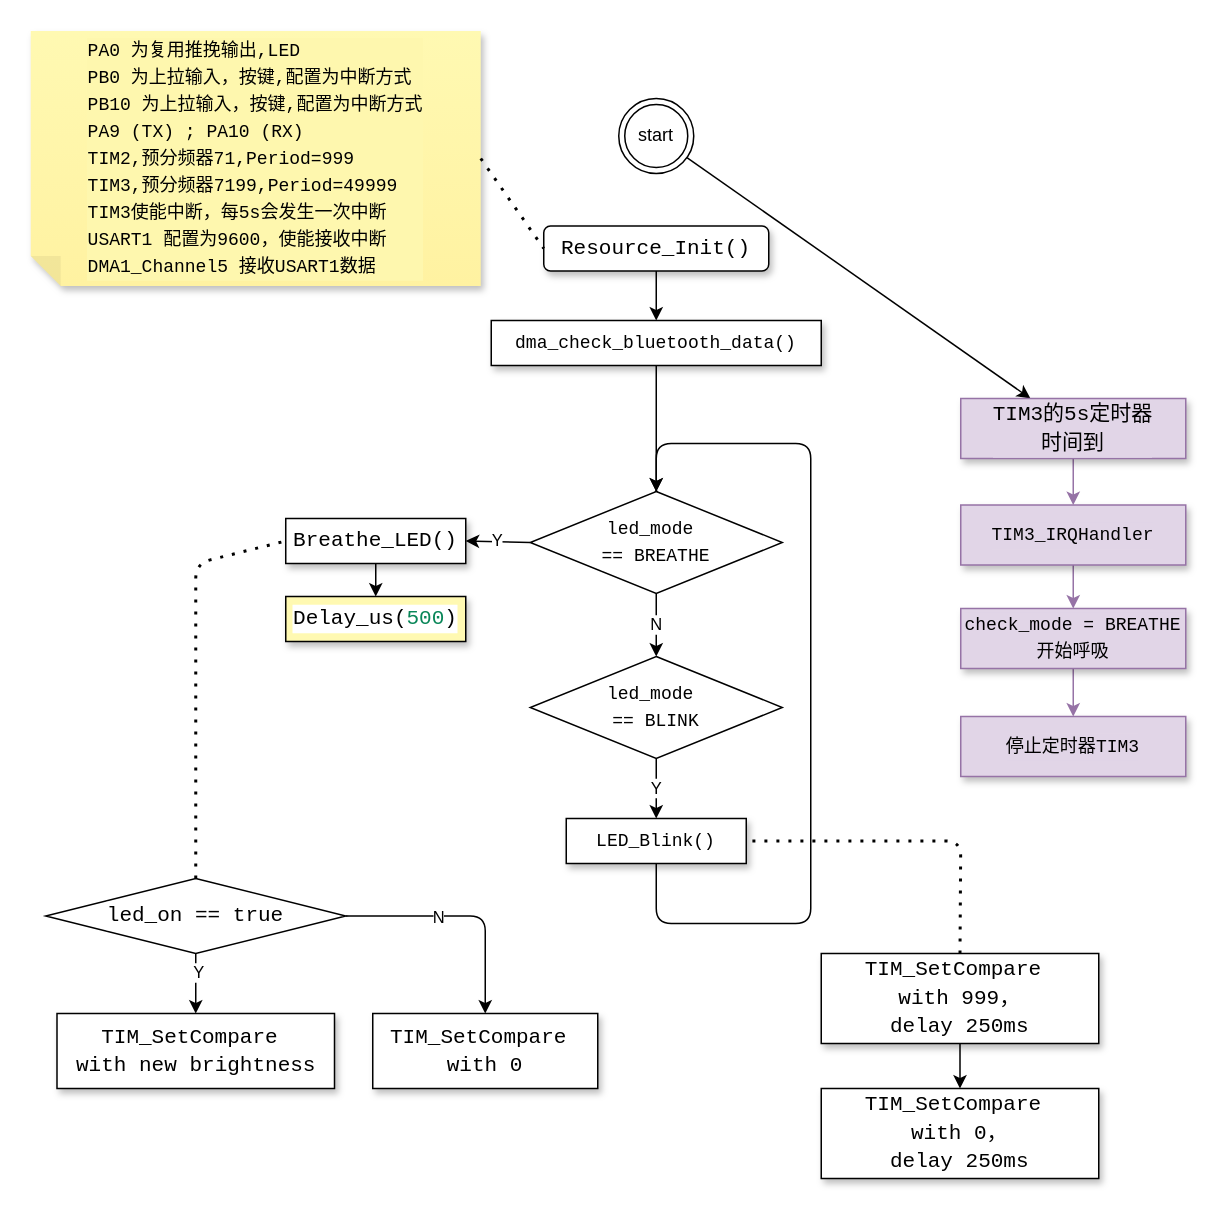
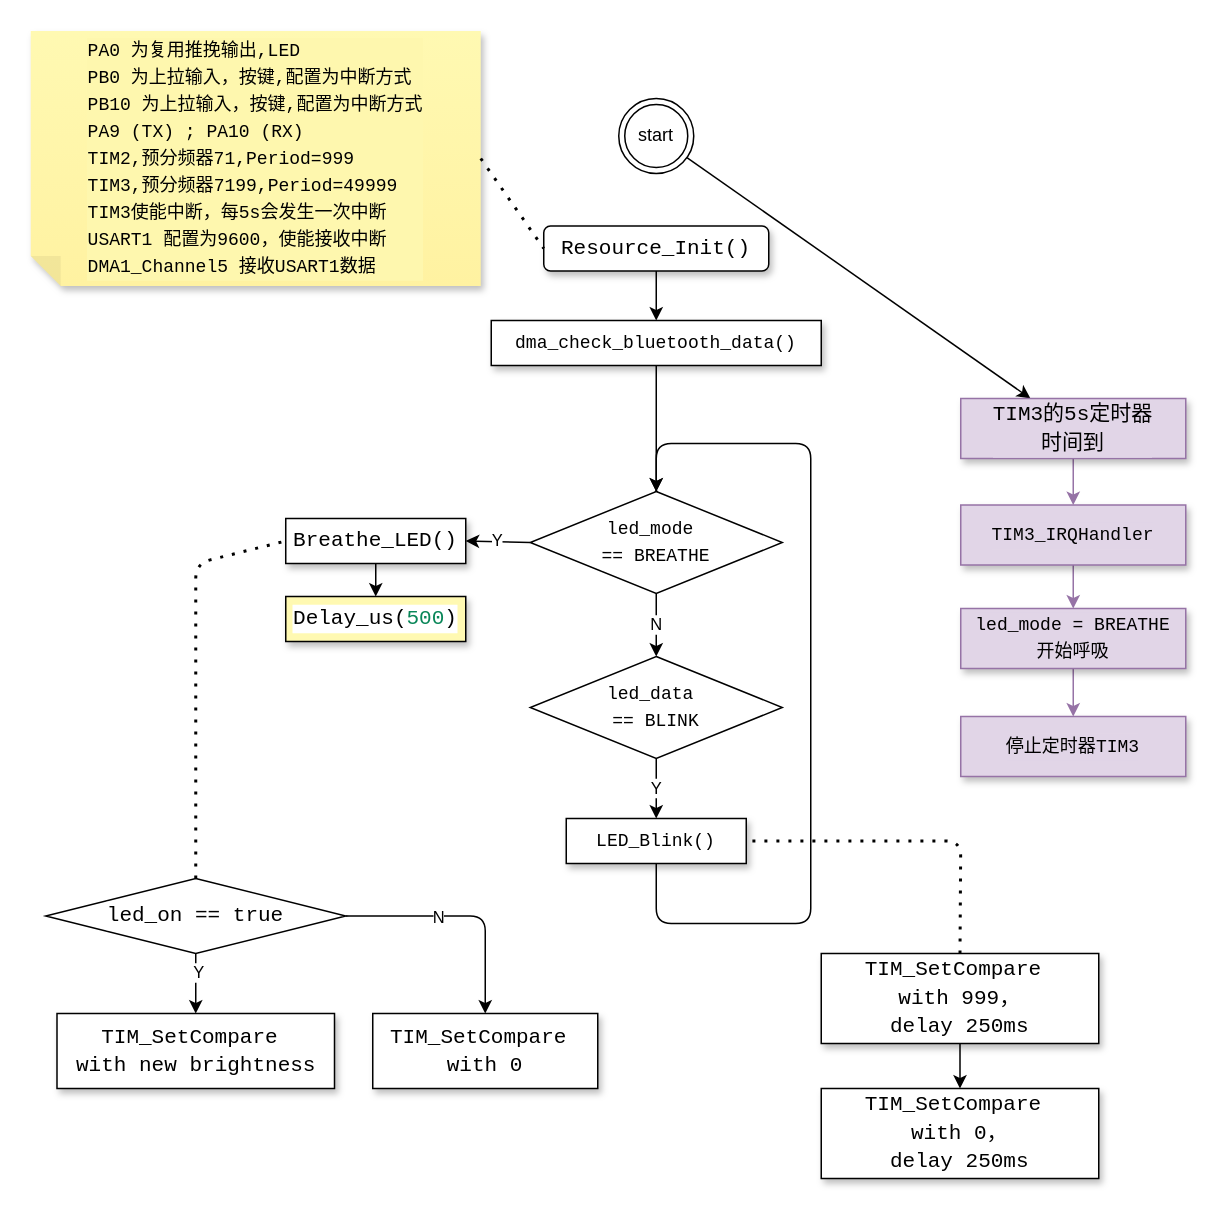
node "check_mode = BREATHE 开始呼吸": label "check_mode = BREATHE 开始呼吸" -> "led_mode = BREATHE 开始呼吸"
node "led_mode == BLINK": label "led_mode == BLINK" -> "led_data == BLINK"
